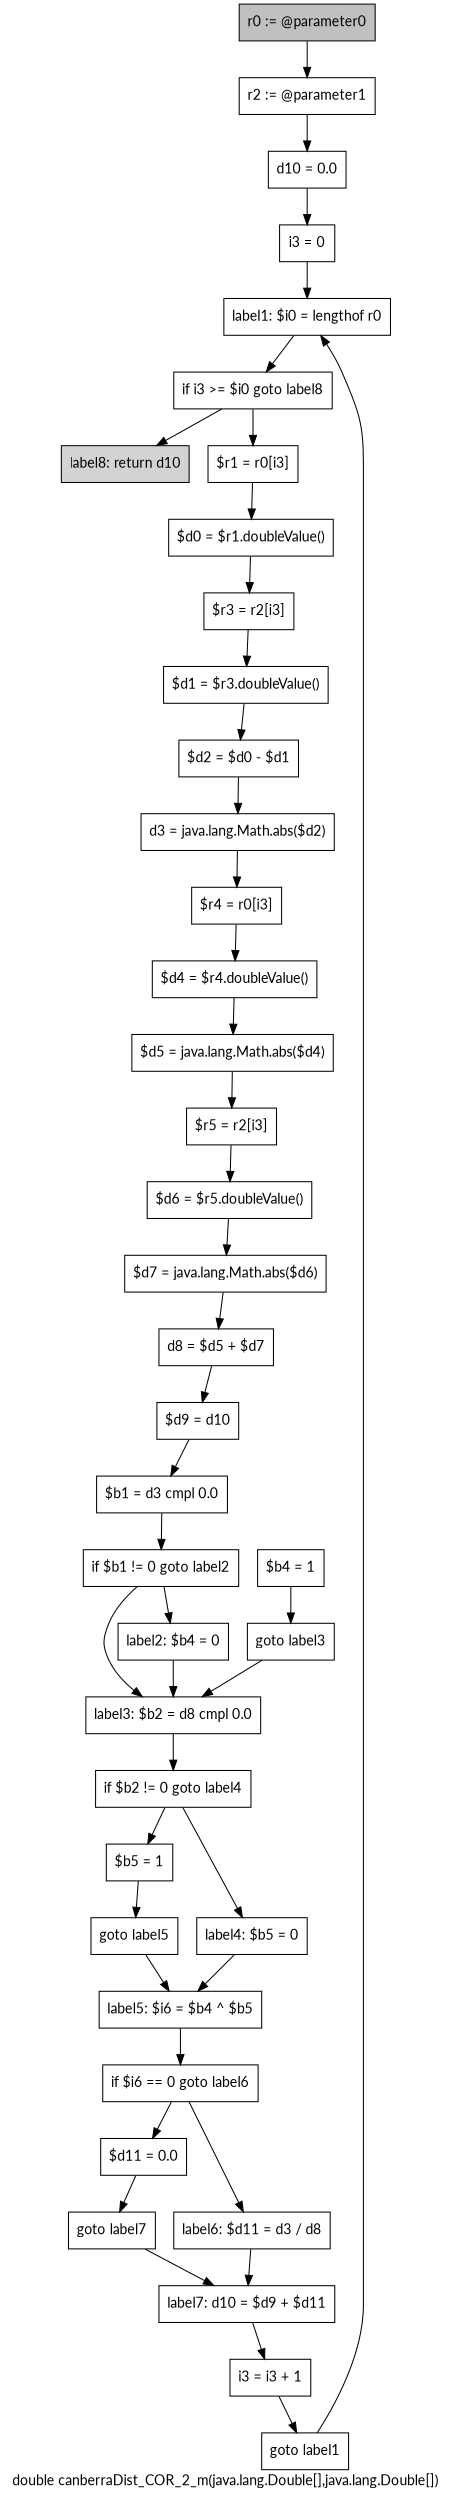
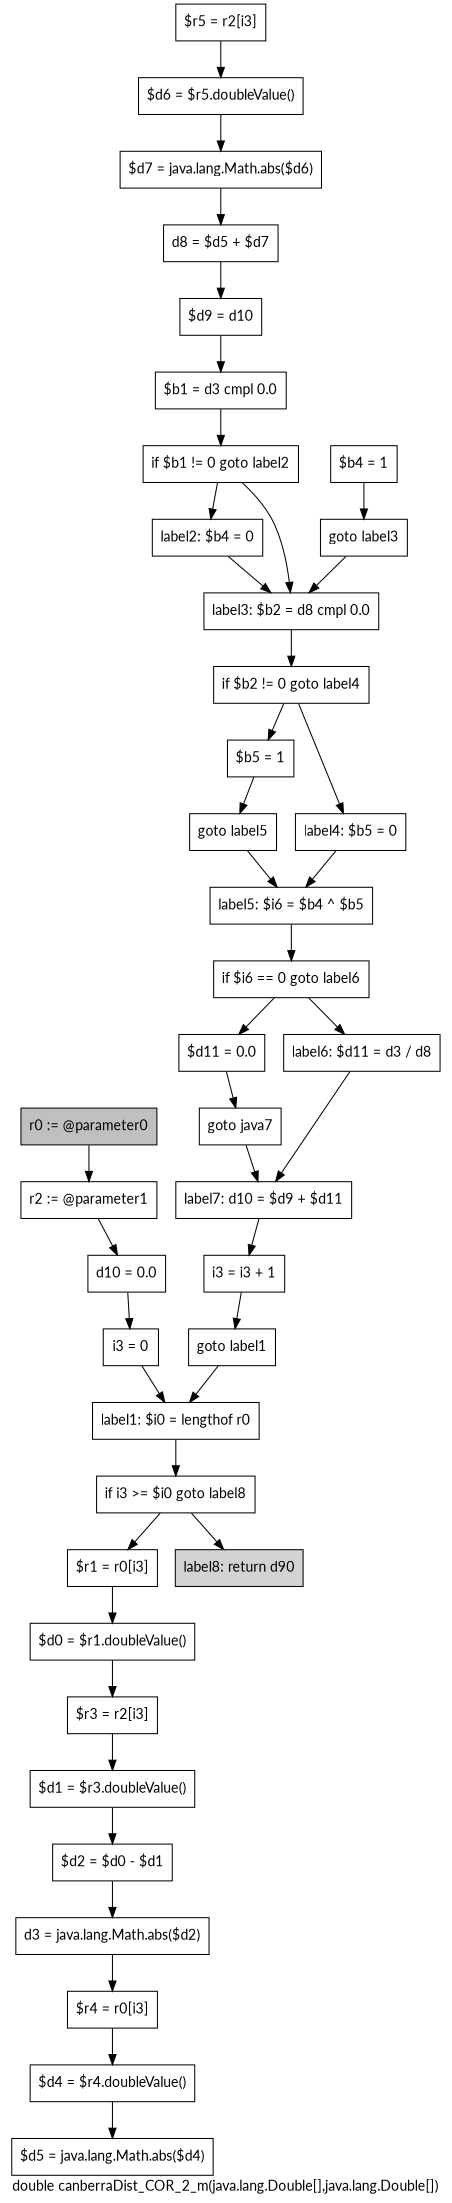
node "label8: return d10": label "label8: return d10" -> "label8: return d90"
edge "$d5 = java.lang.Math.abs($d4)" -> "$r5 = r2[i3]": removed
node "goto label7": label "goto label7" -> "goto java7"
